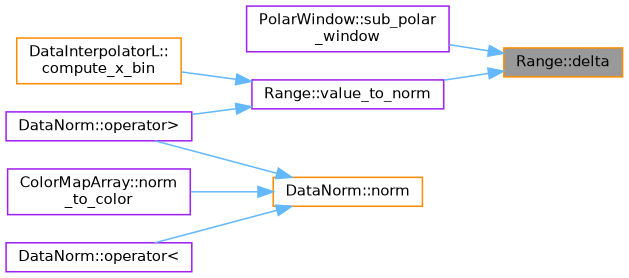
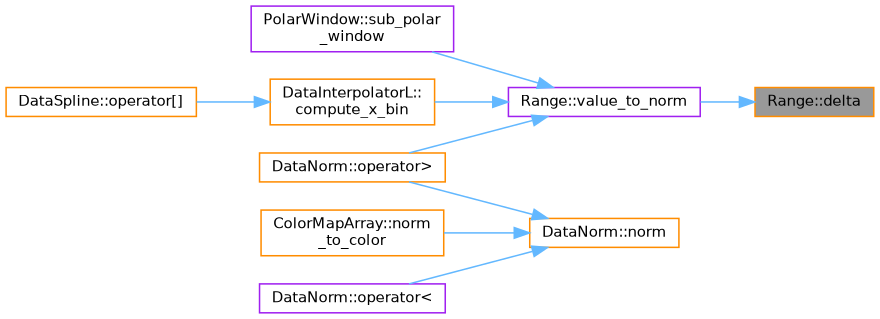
edge "PolarWindow::sub_polar _window" -> "Range::delta": now "PolarWindow::sub_polar _window" -> "Range::value_to_norm"
node "DataSpline::operator[]": added
node "DataNorm::operator>": color purple -> darkorange
node "ColorMapArray::norm _to_color": color purple -> darkorange
